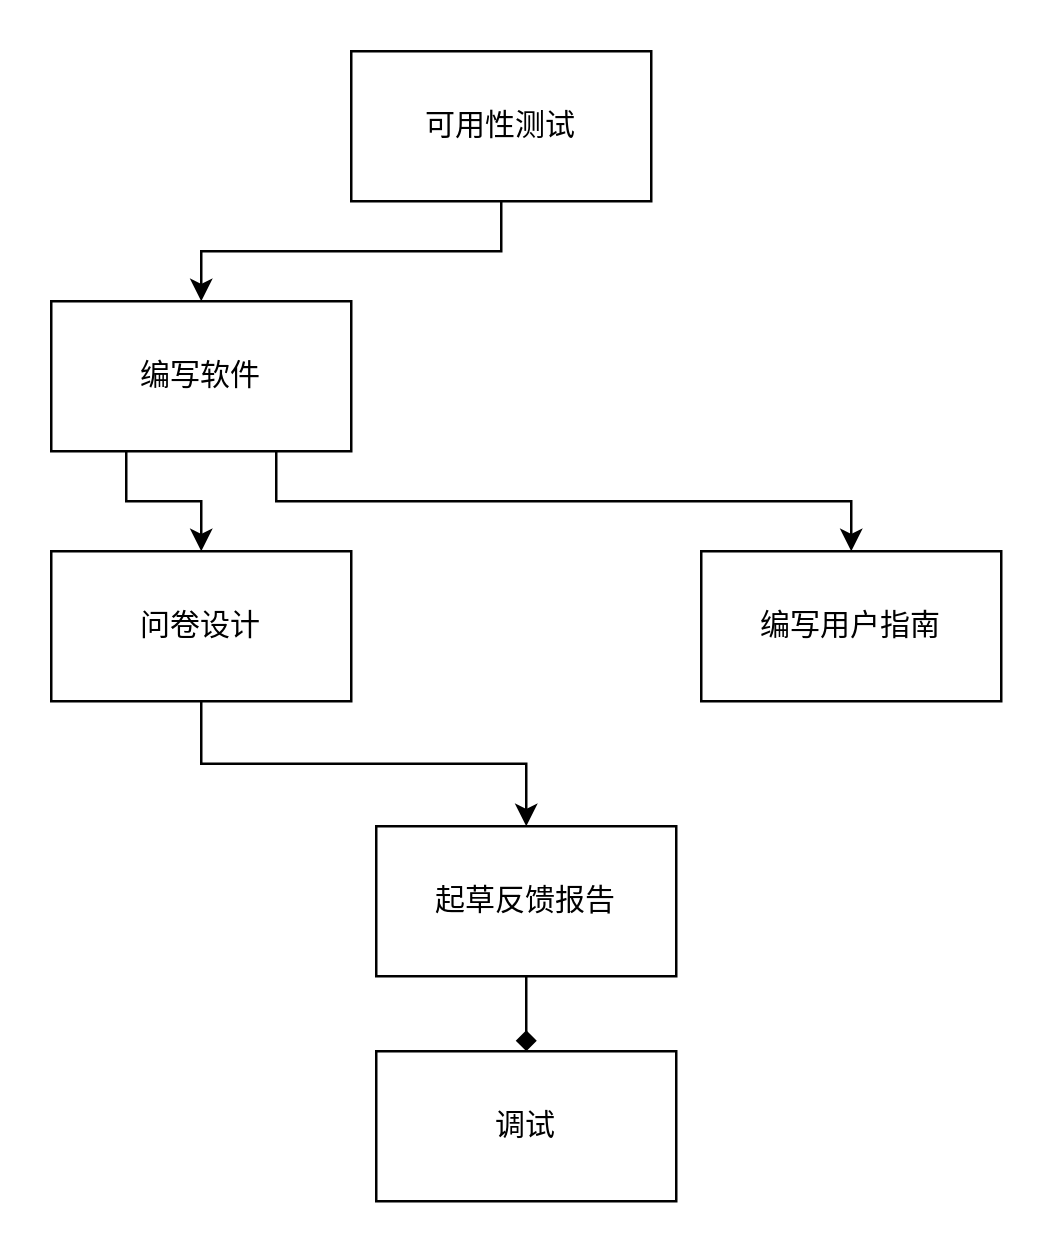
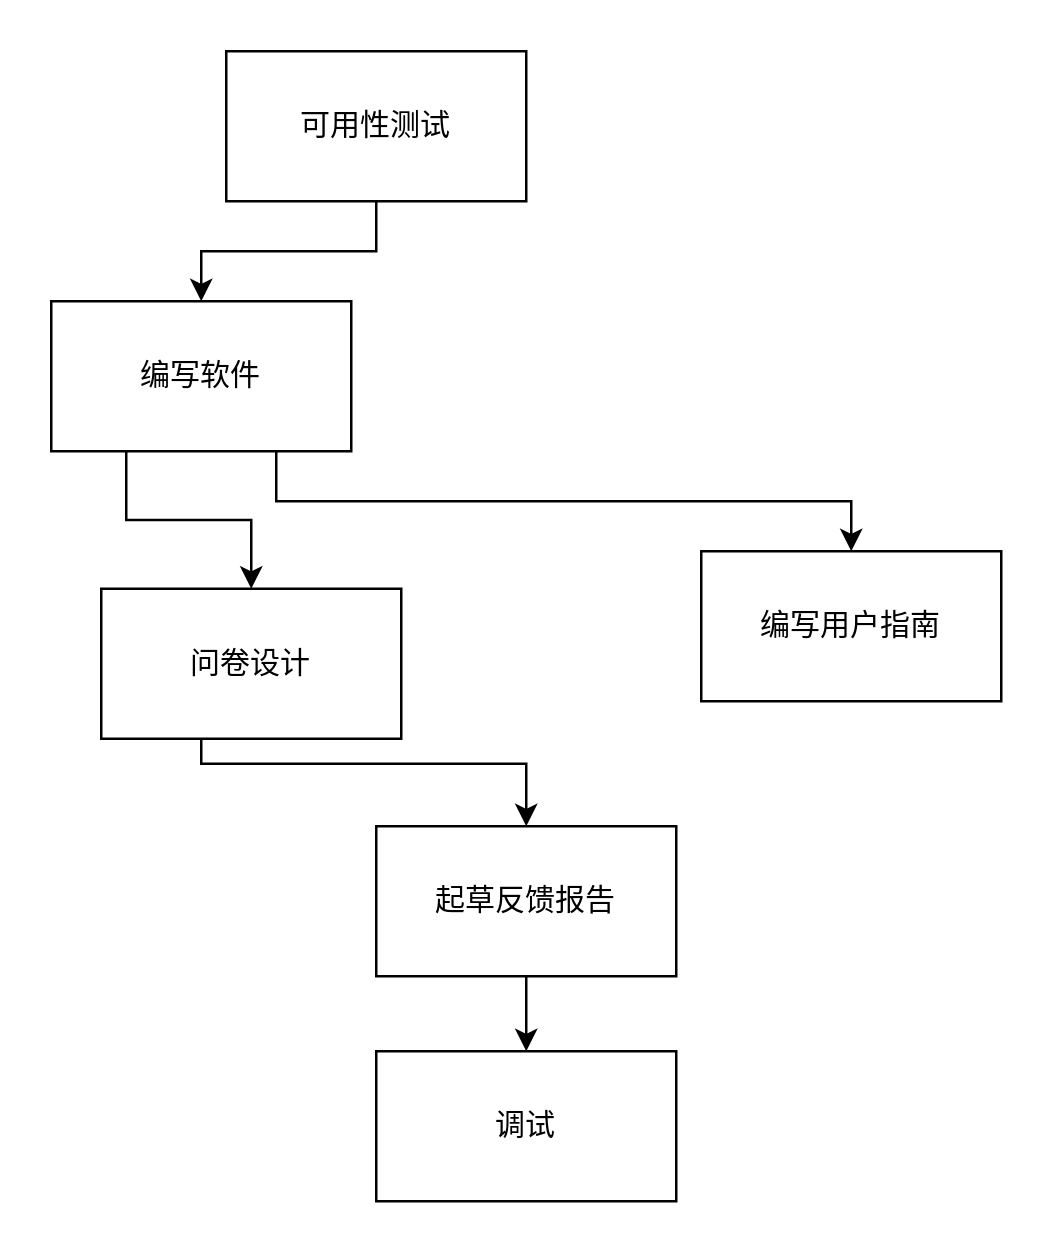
node "可用性测试": moved (501, 126) -> (376, 126)
node "问卷设计": moved (201, 626) -> (251, 664)
edge "起草反馈报告" -> "调试": arrowhead diamond -> classic
